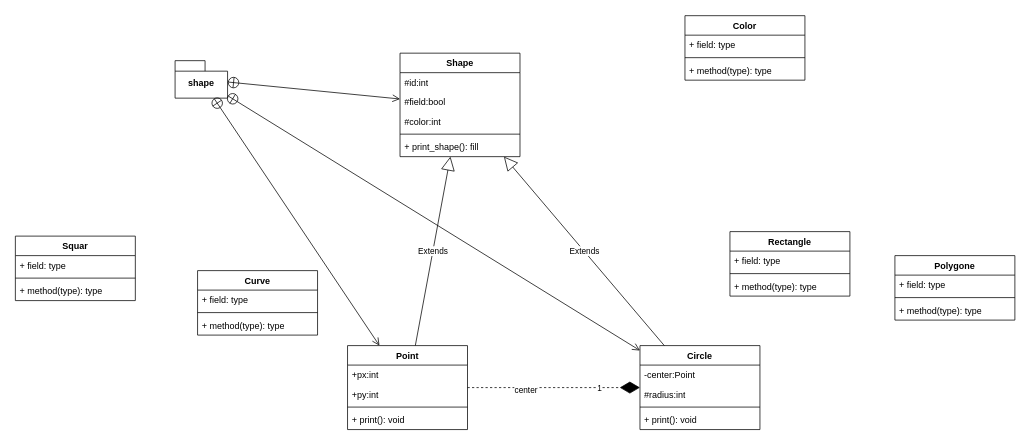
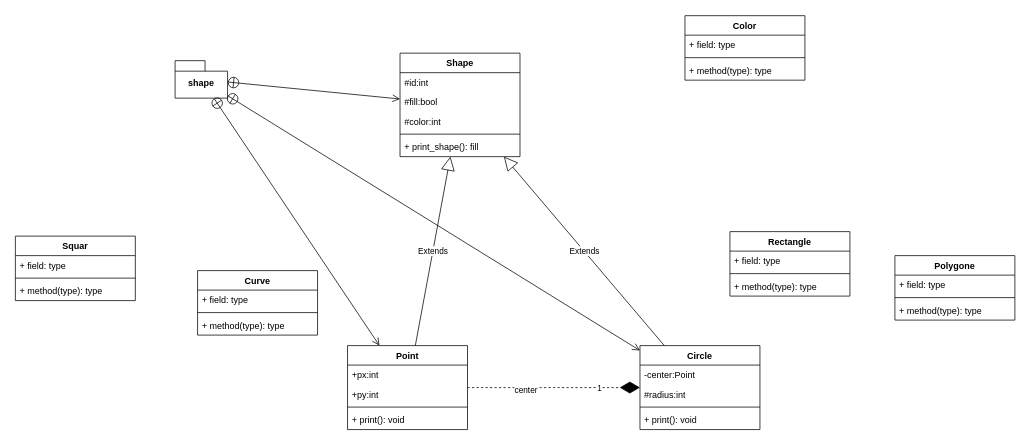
node "#field:bool": label "#field:bool" -> "#fill:bool"
